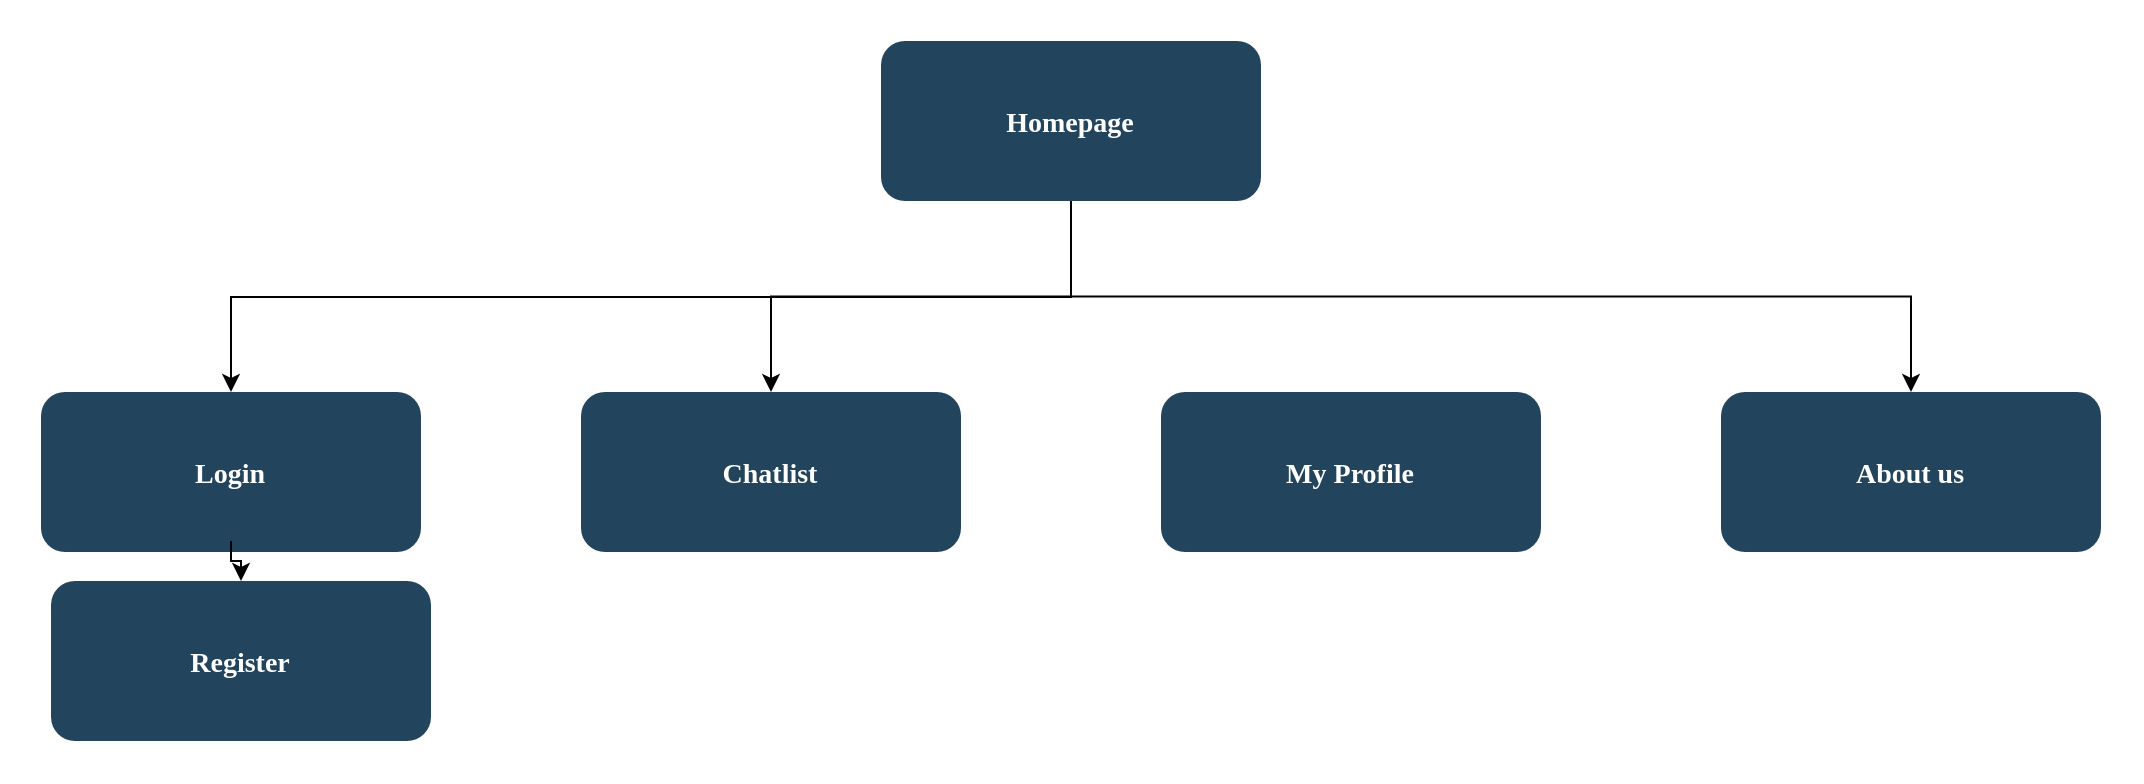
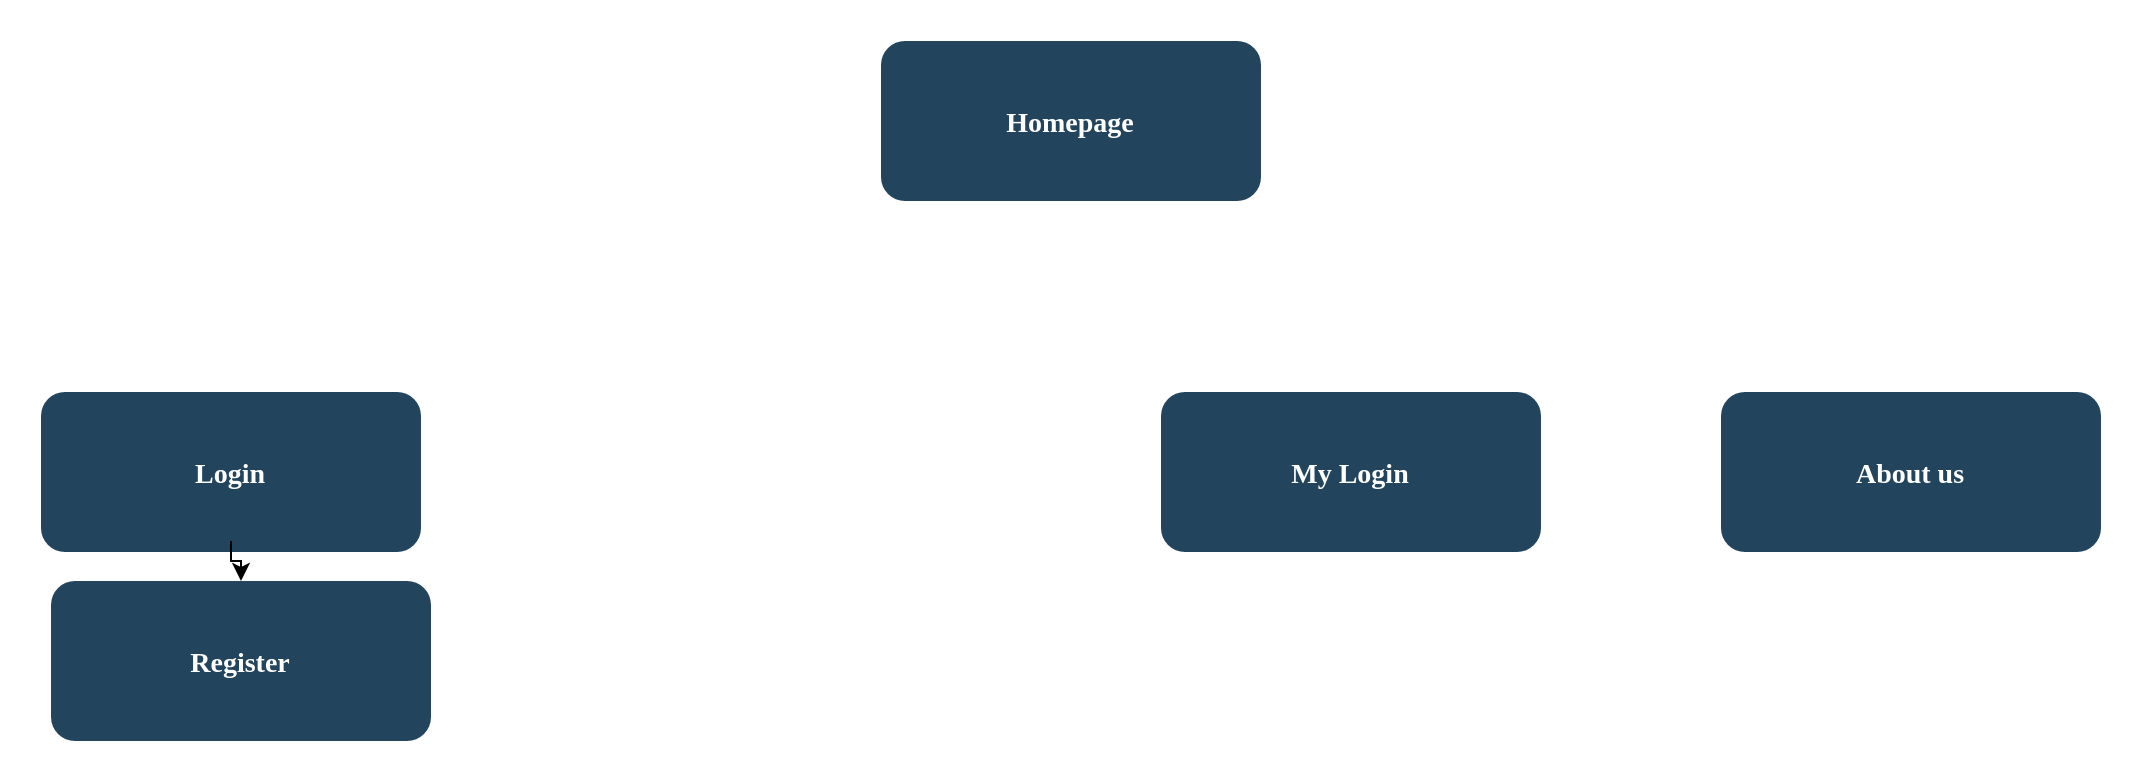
edge "Homepage" -> "Login": removed
edge "Homepage" -> "About us": removed
edge "Homepage" -> "Chatlist": removed
node "Chatlist": removed
node "My Profile": label "My Profile" -> "My Login"
